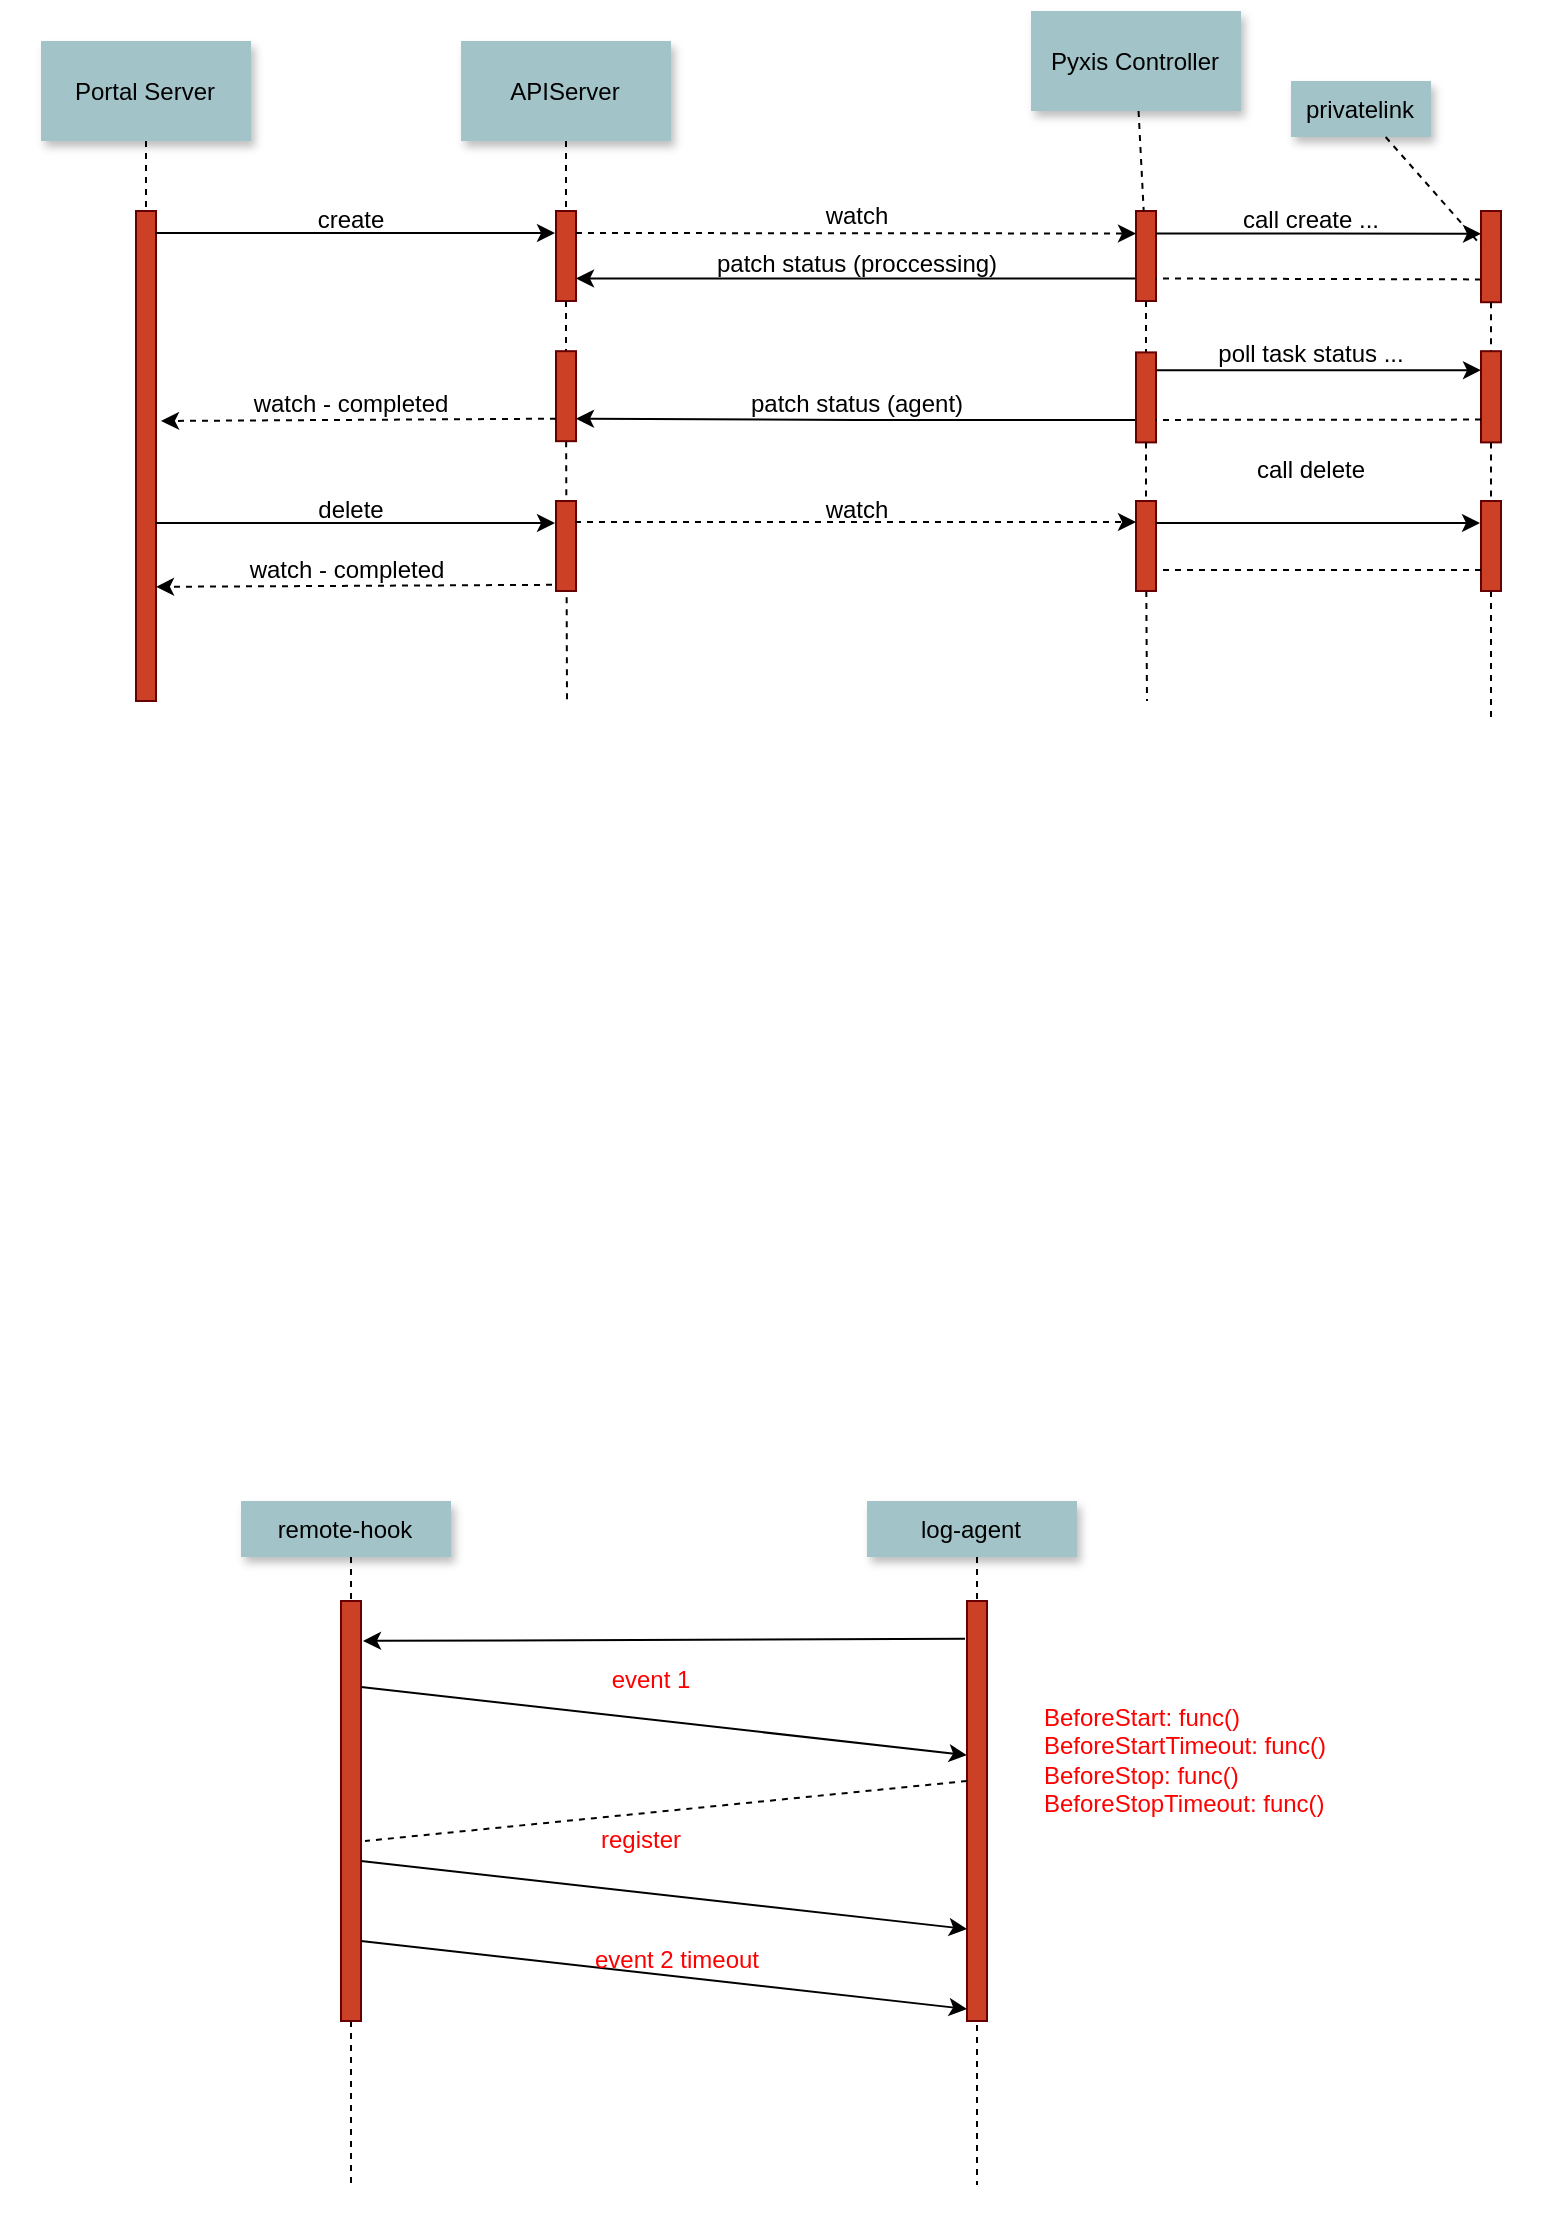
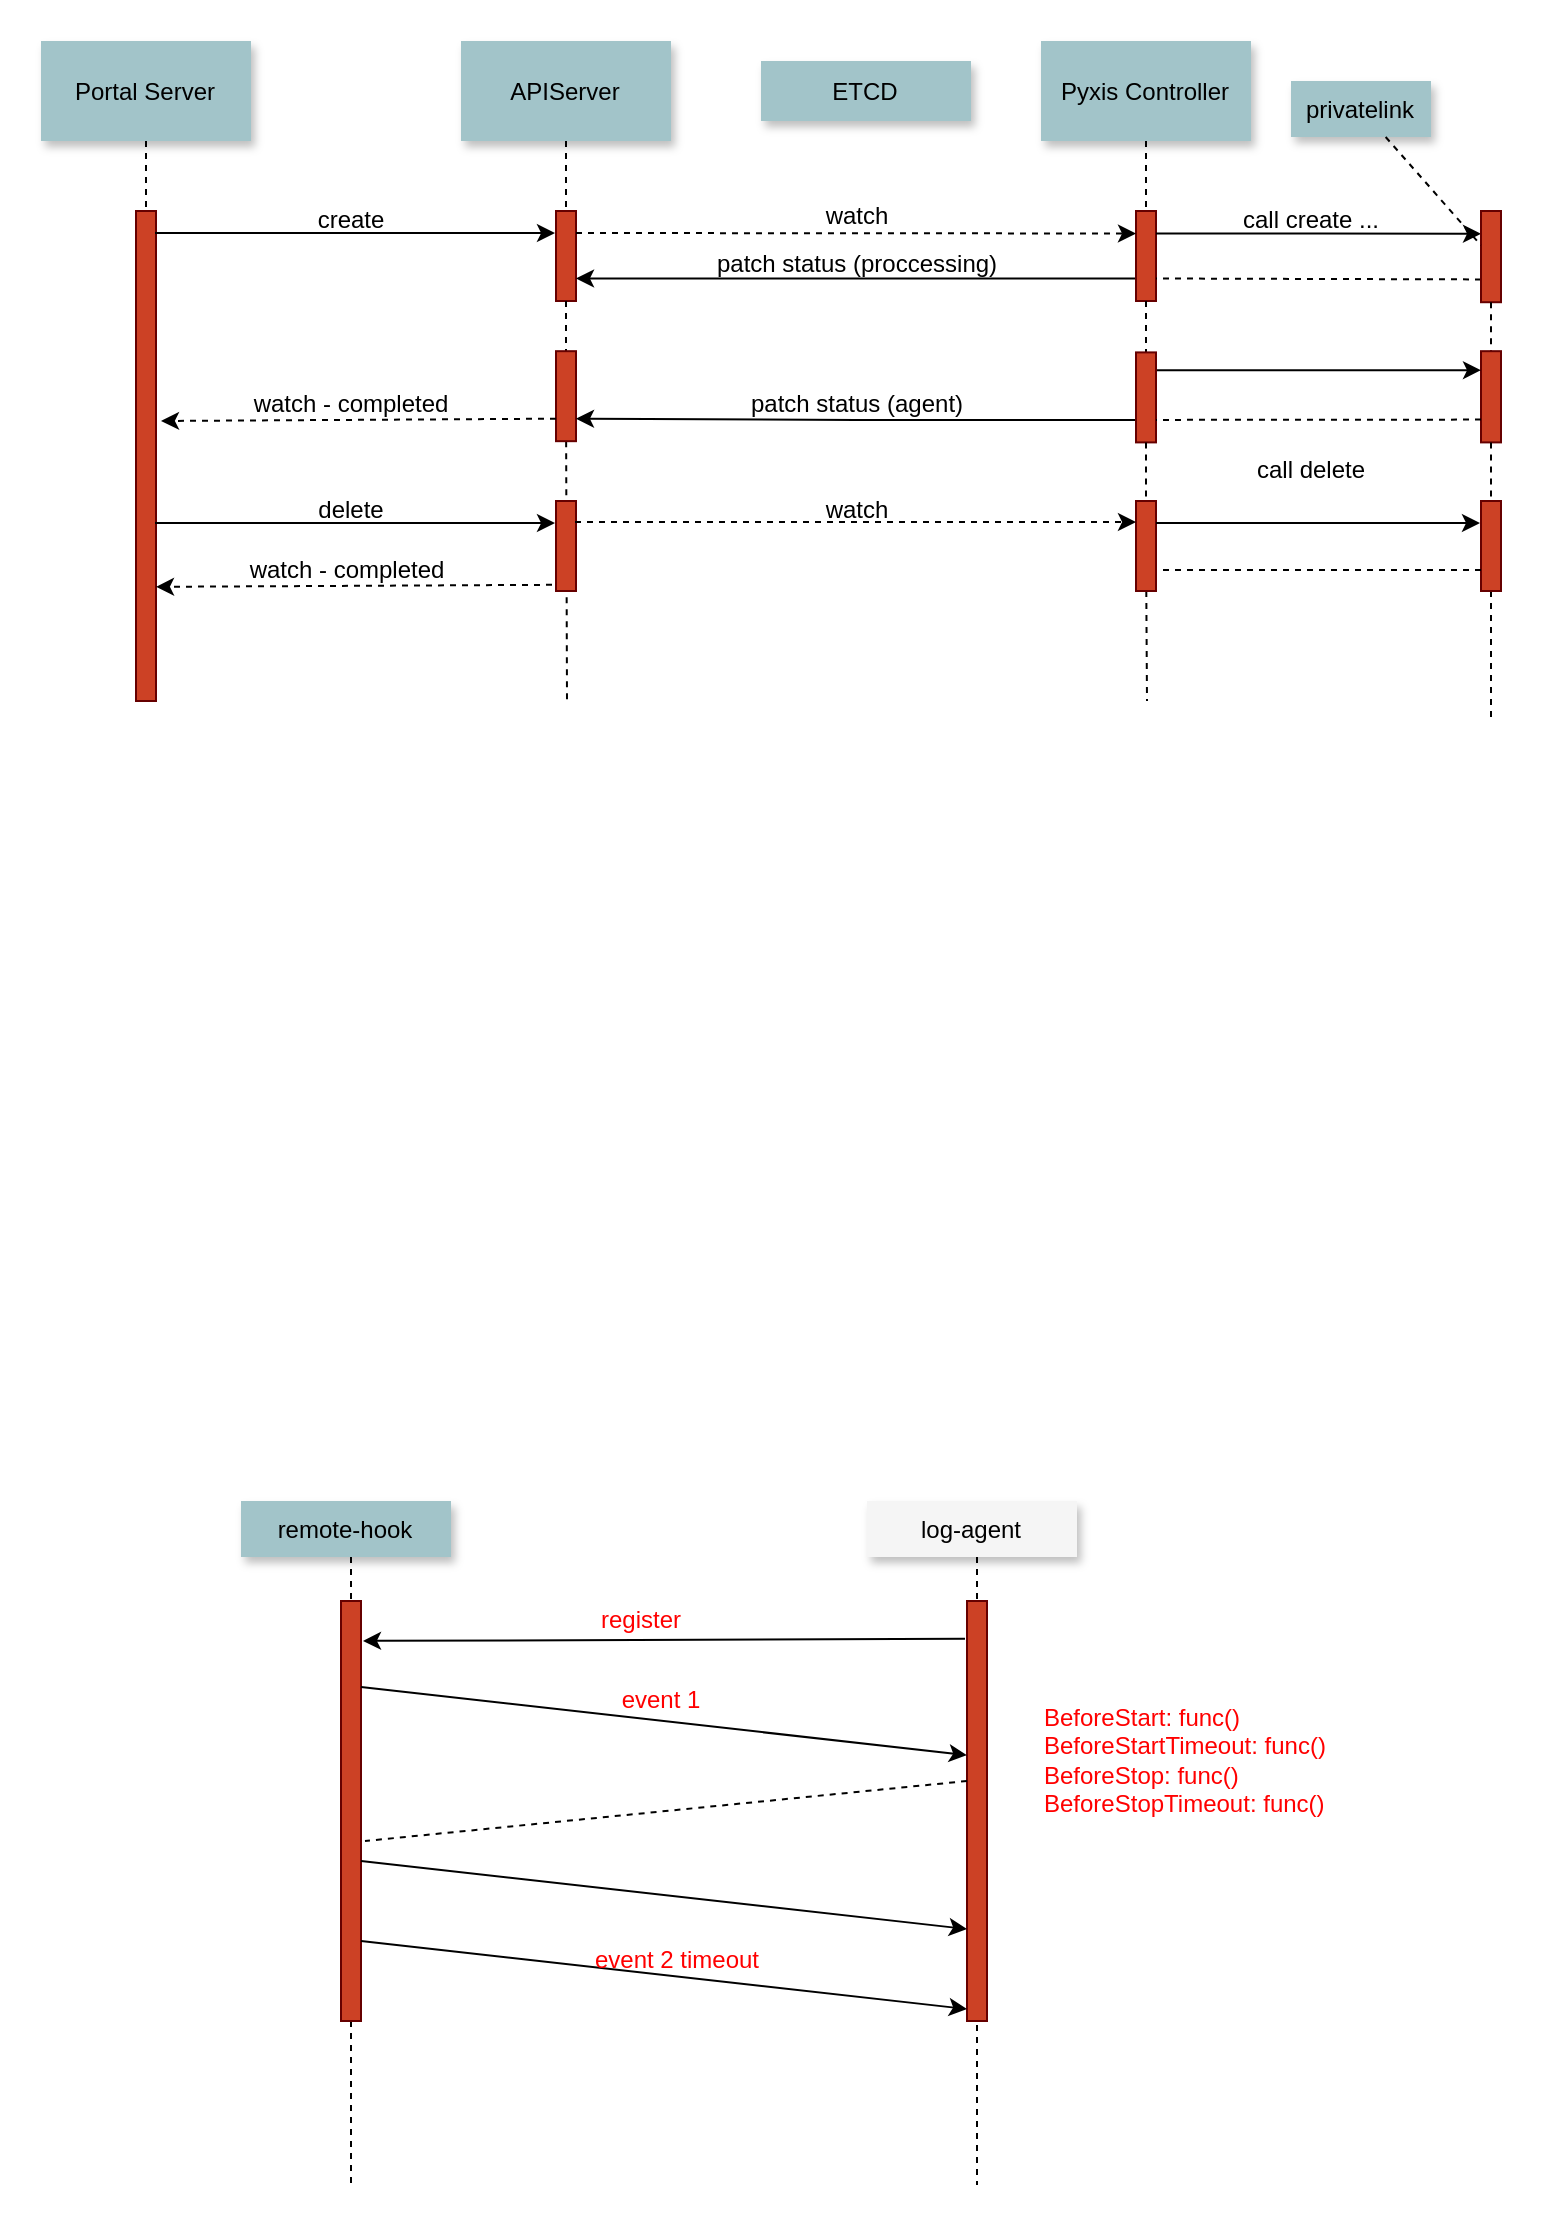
node "Pyxis Controller": moved (1136, 61) -> (1146, 91)
node "ETCD": added
node "poll task status ...": removed
node "log-agent": fillcolor #a2c4c9 -> #f5f5f5
node "event 1": moved (651, 1681) -> (661, 1701)
node "register": moved (641, 1841) -> (641, 1621)
